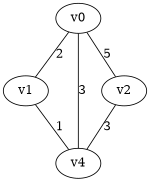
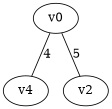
node "v1": removed
edge "v0" -- "v4": label "3" -> "4"
edge "v2" -- "v4": removed, label "3"
